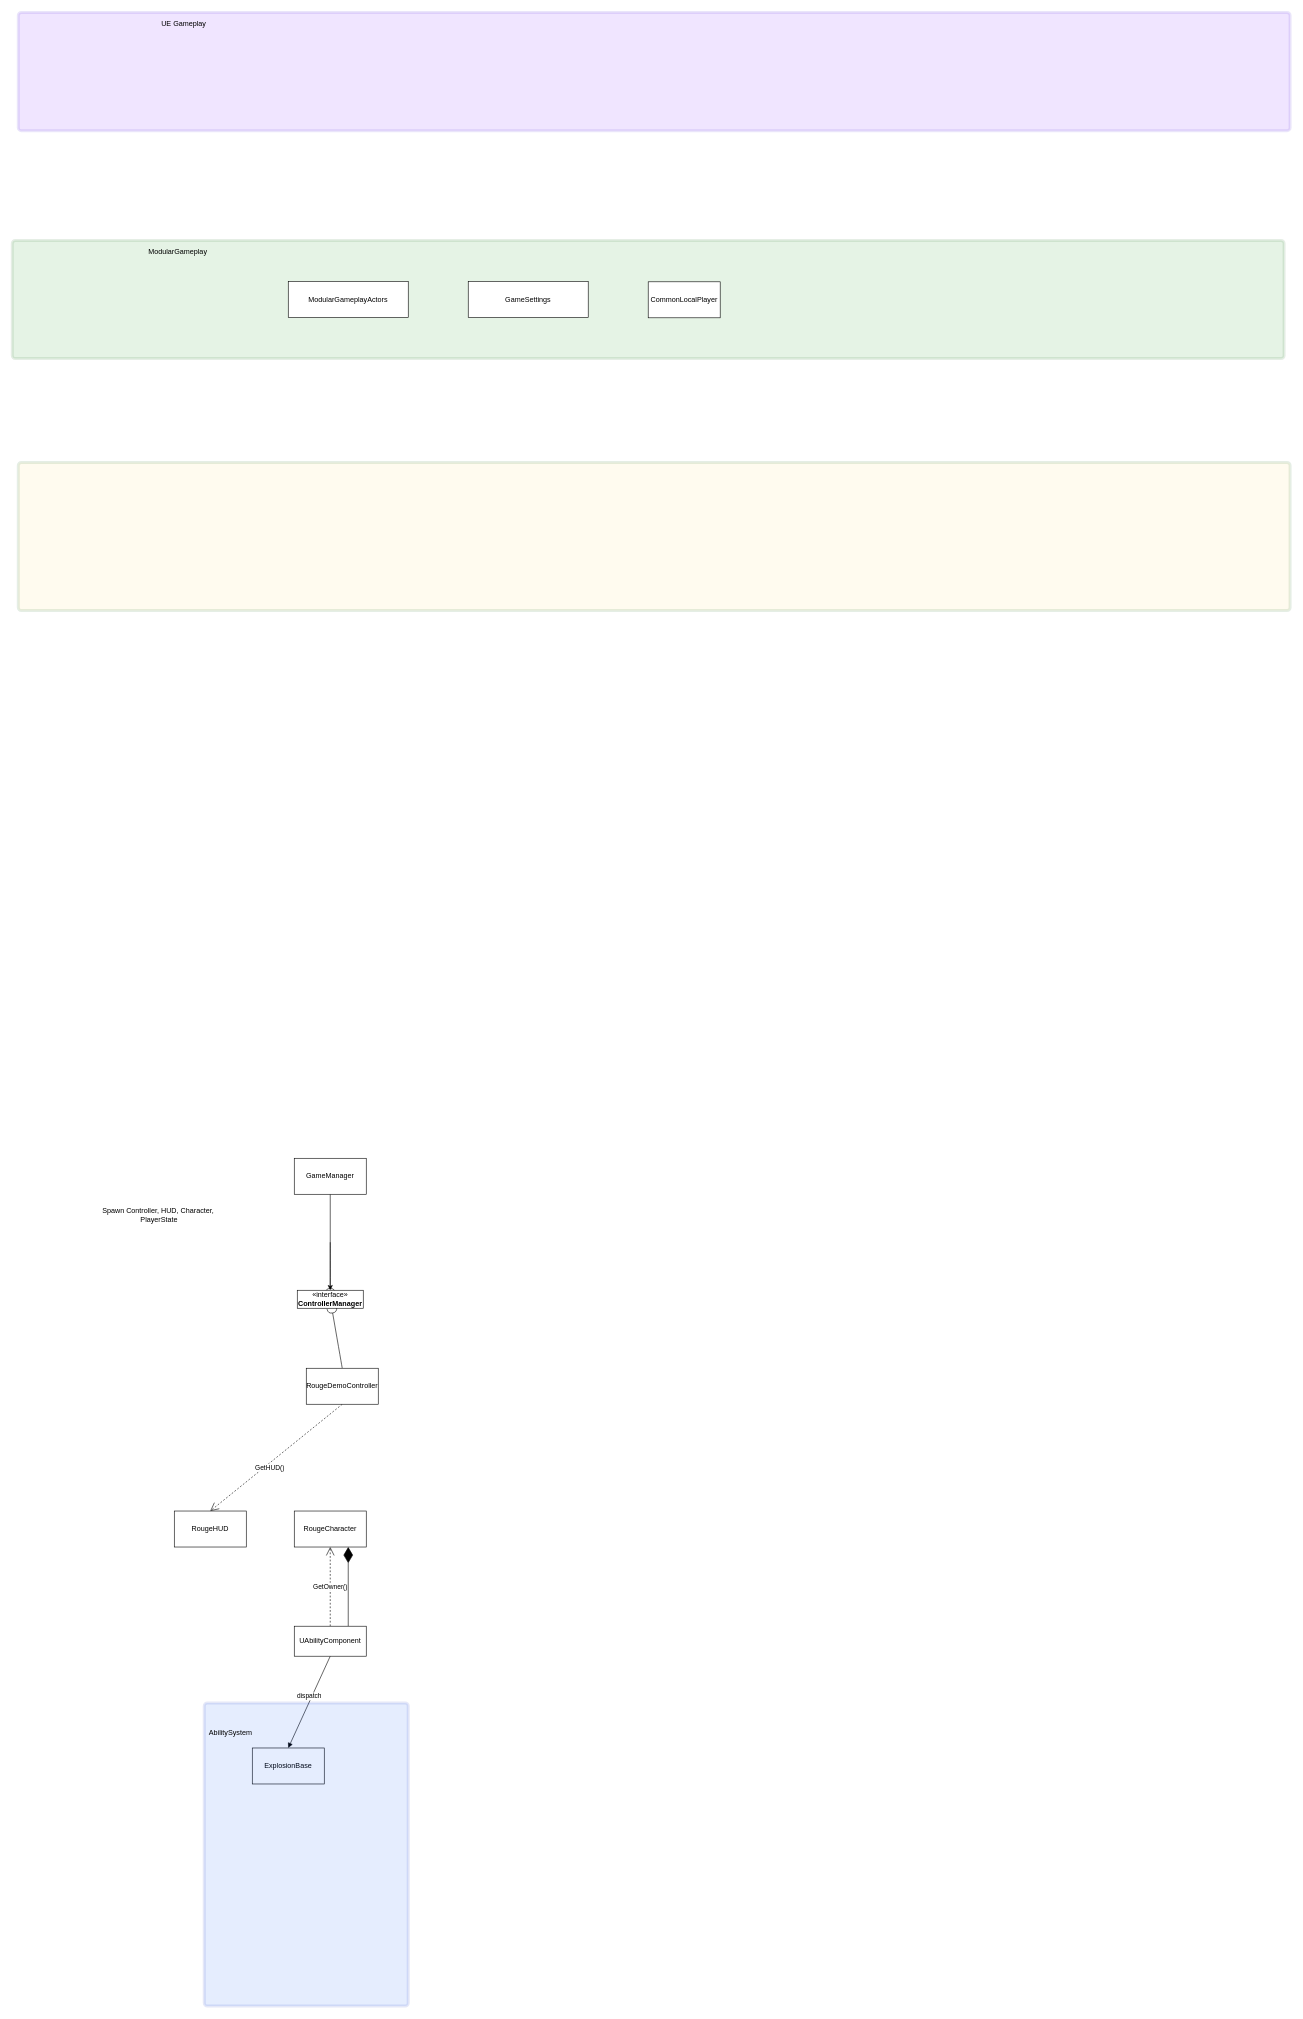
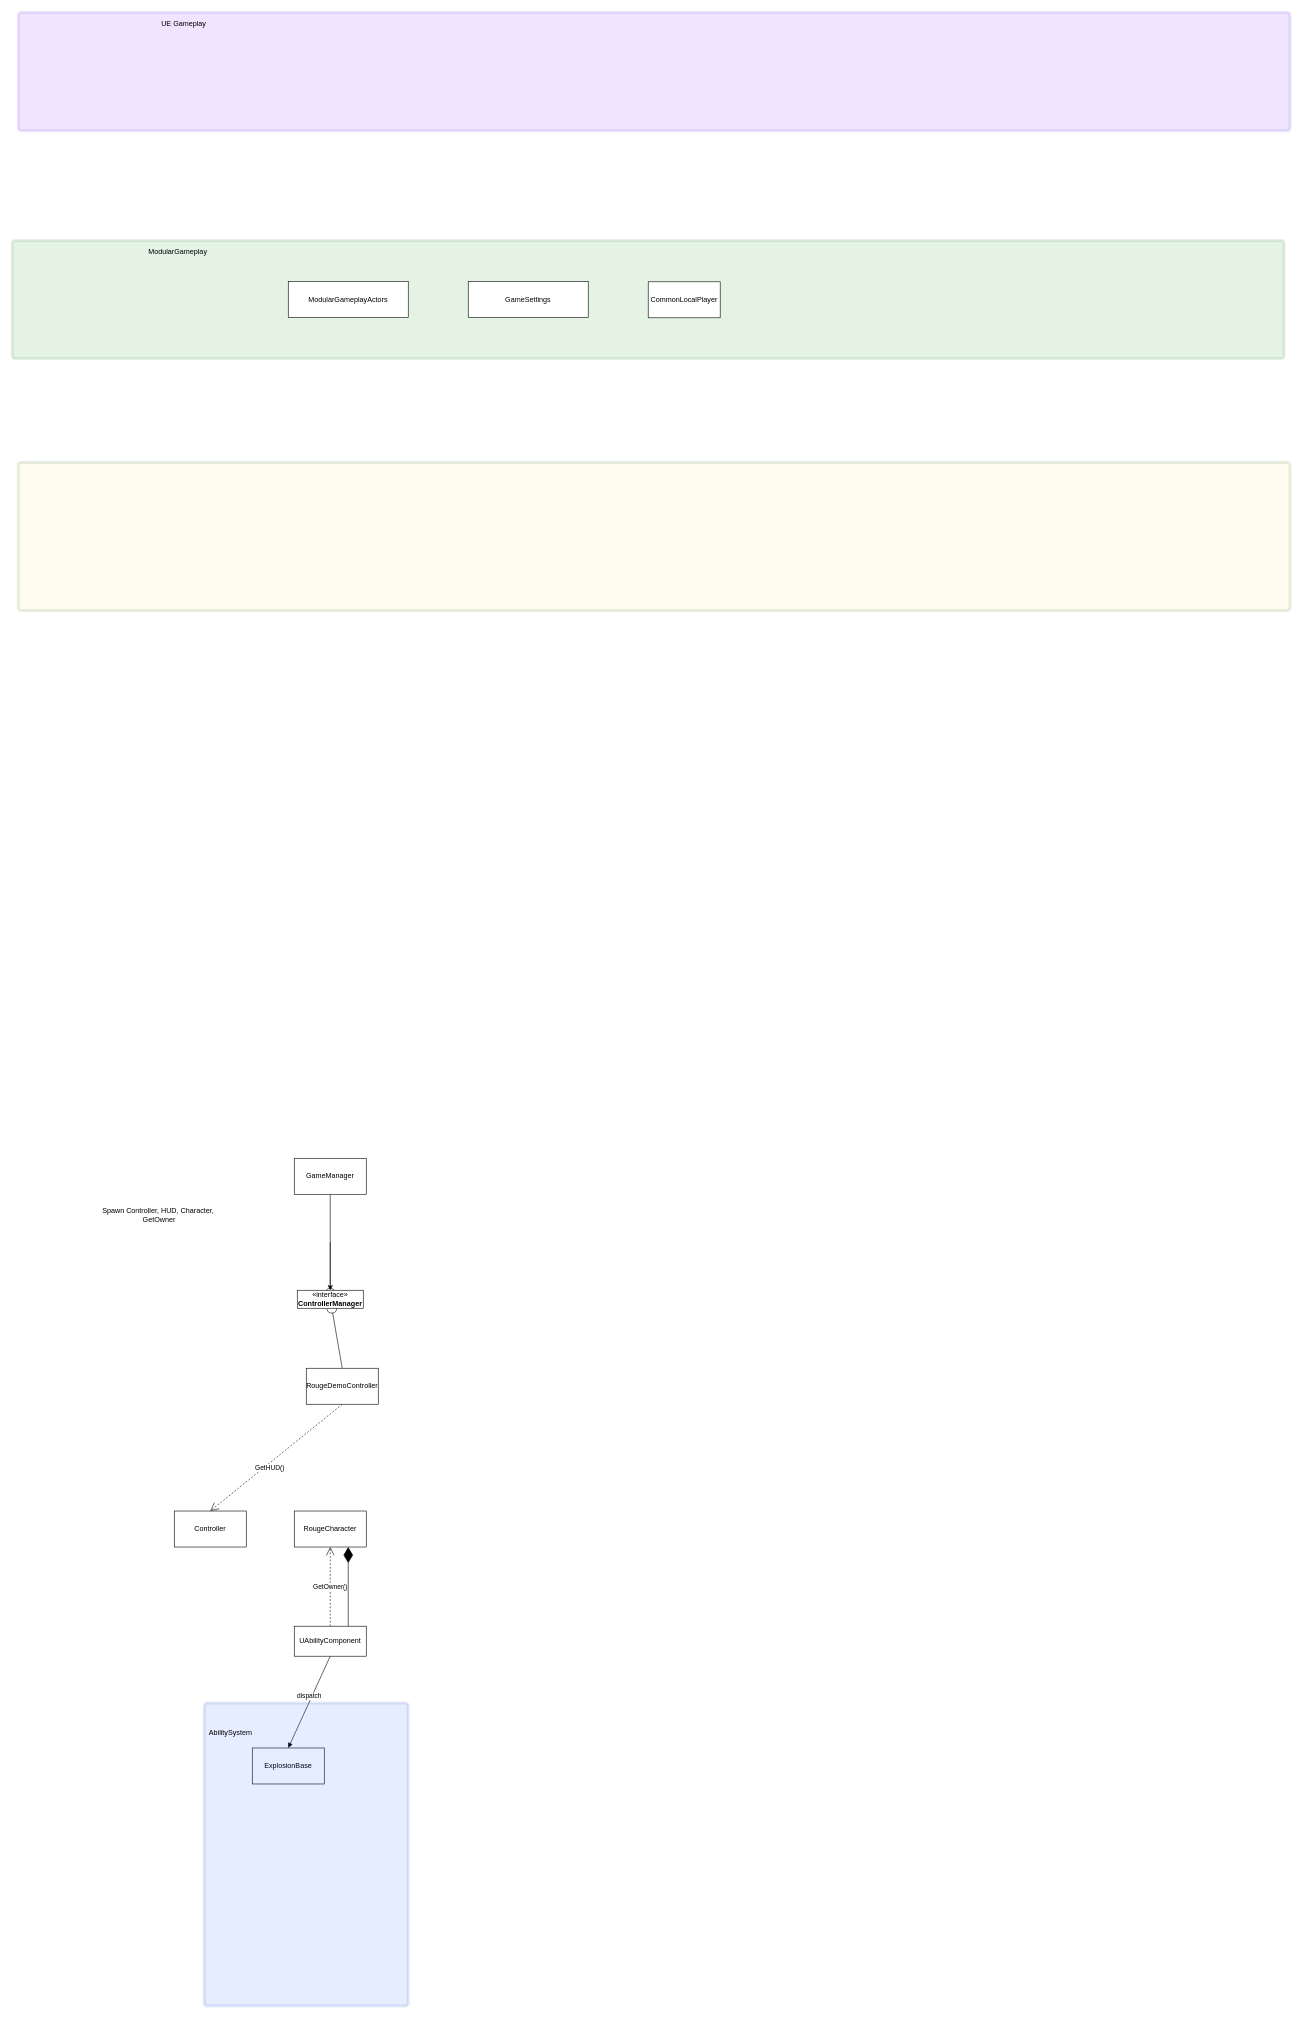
node "Spawn Controller, HUD, Character, PlayerState": label "Spawn Controller, HUD, Character, PlayerState" -> "Spawn Controller, HUD, Character, GetOwner"
node "RougeHUD": label "RougeHUD" -> "Controller"
